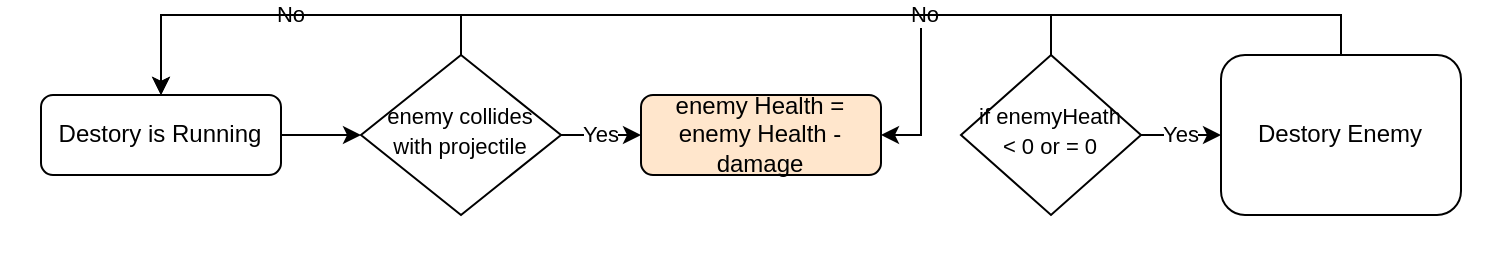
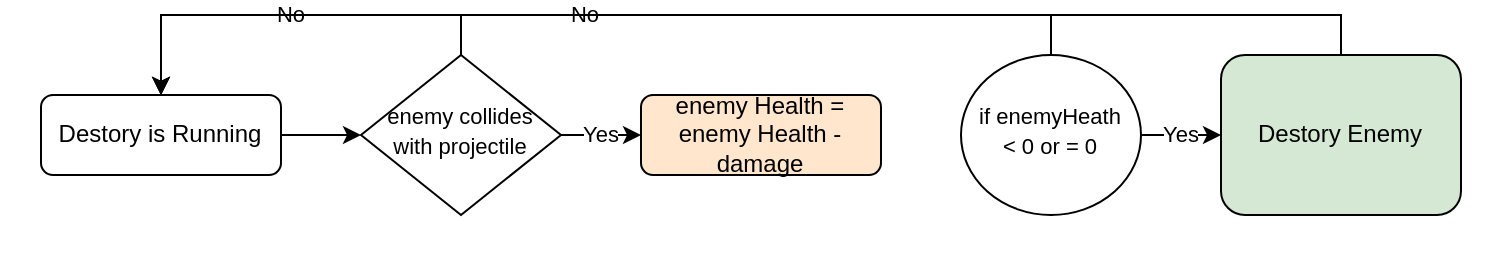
edge "if enemyHeath < 0 or = 0" -> "enemy Health = enemy Health - damage": now "if enemyHeath < 0 or = 0" -> "Destory is Running"
node "if enemyHeath < 0 or = 0": shape diamond -> ellipse
node "Destory Enemy": fillcolor #ffffff -> #d5e8d4
